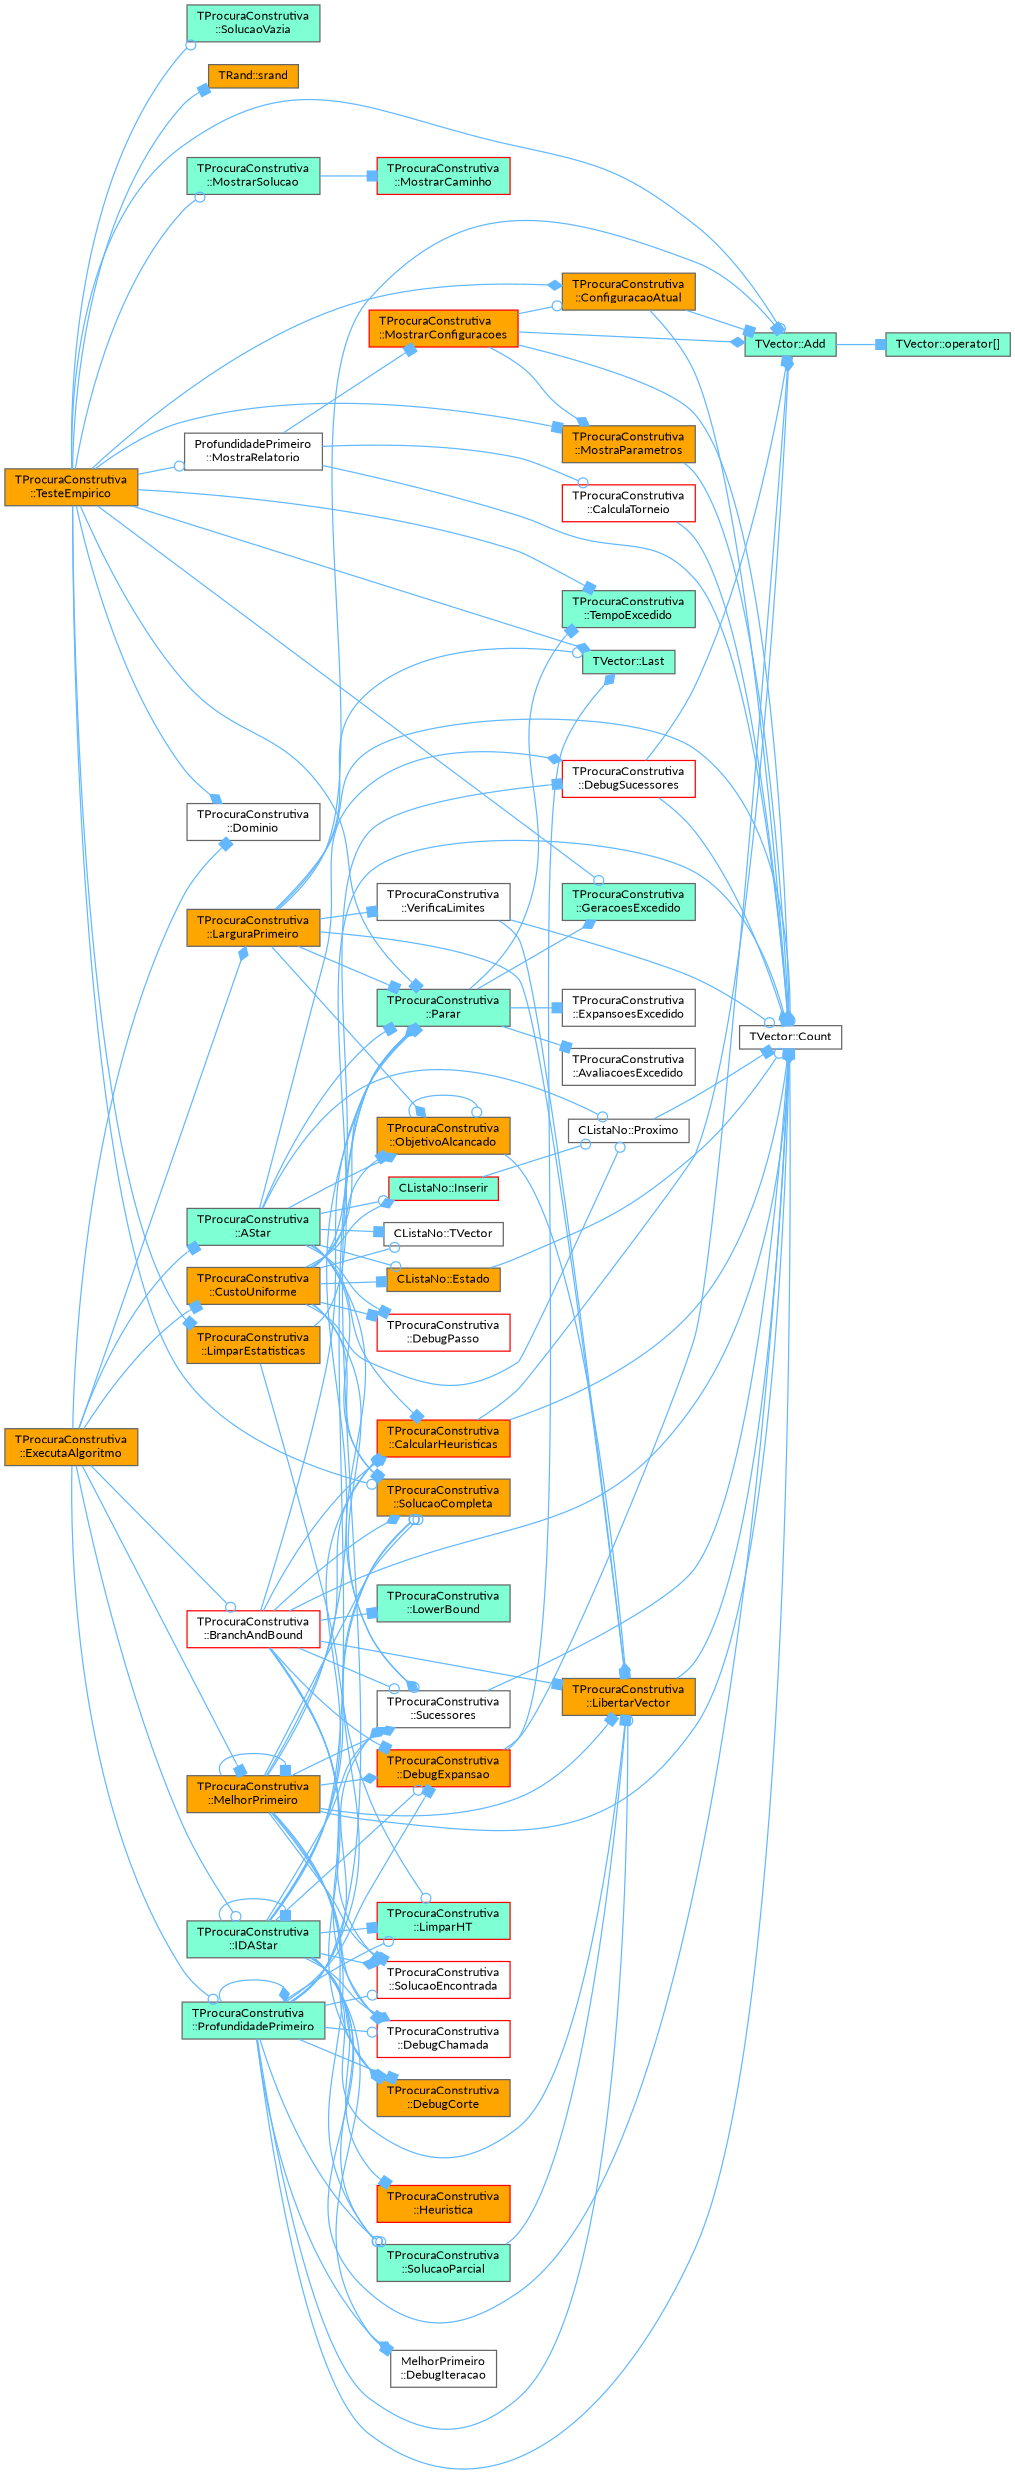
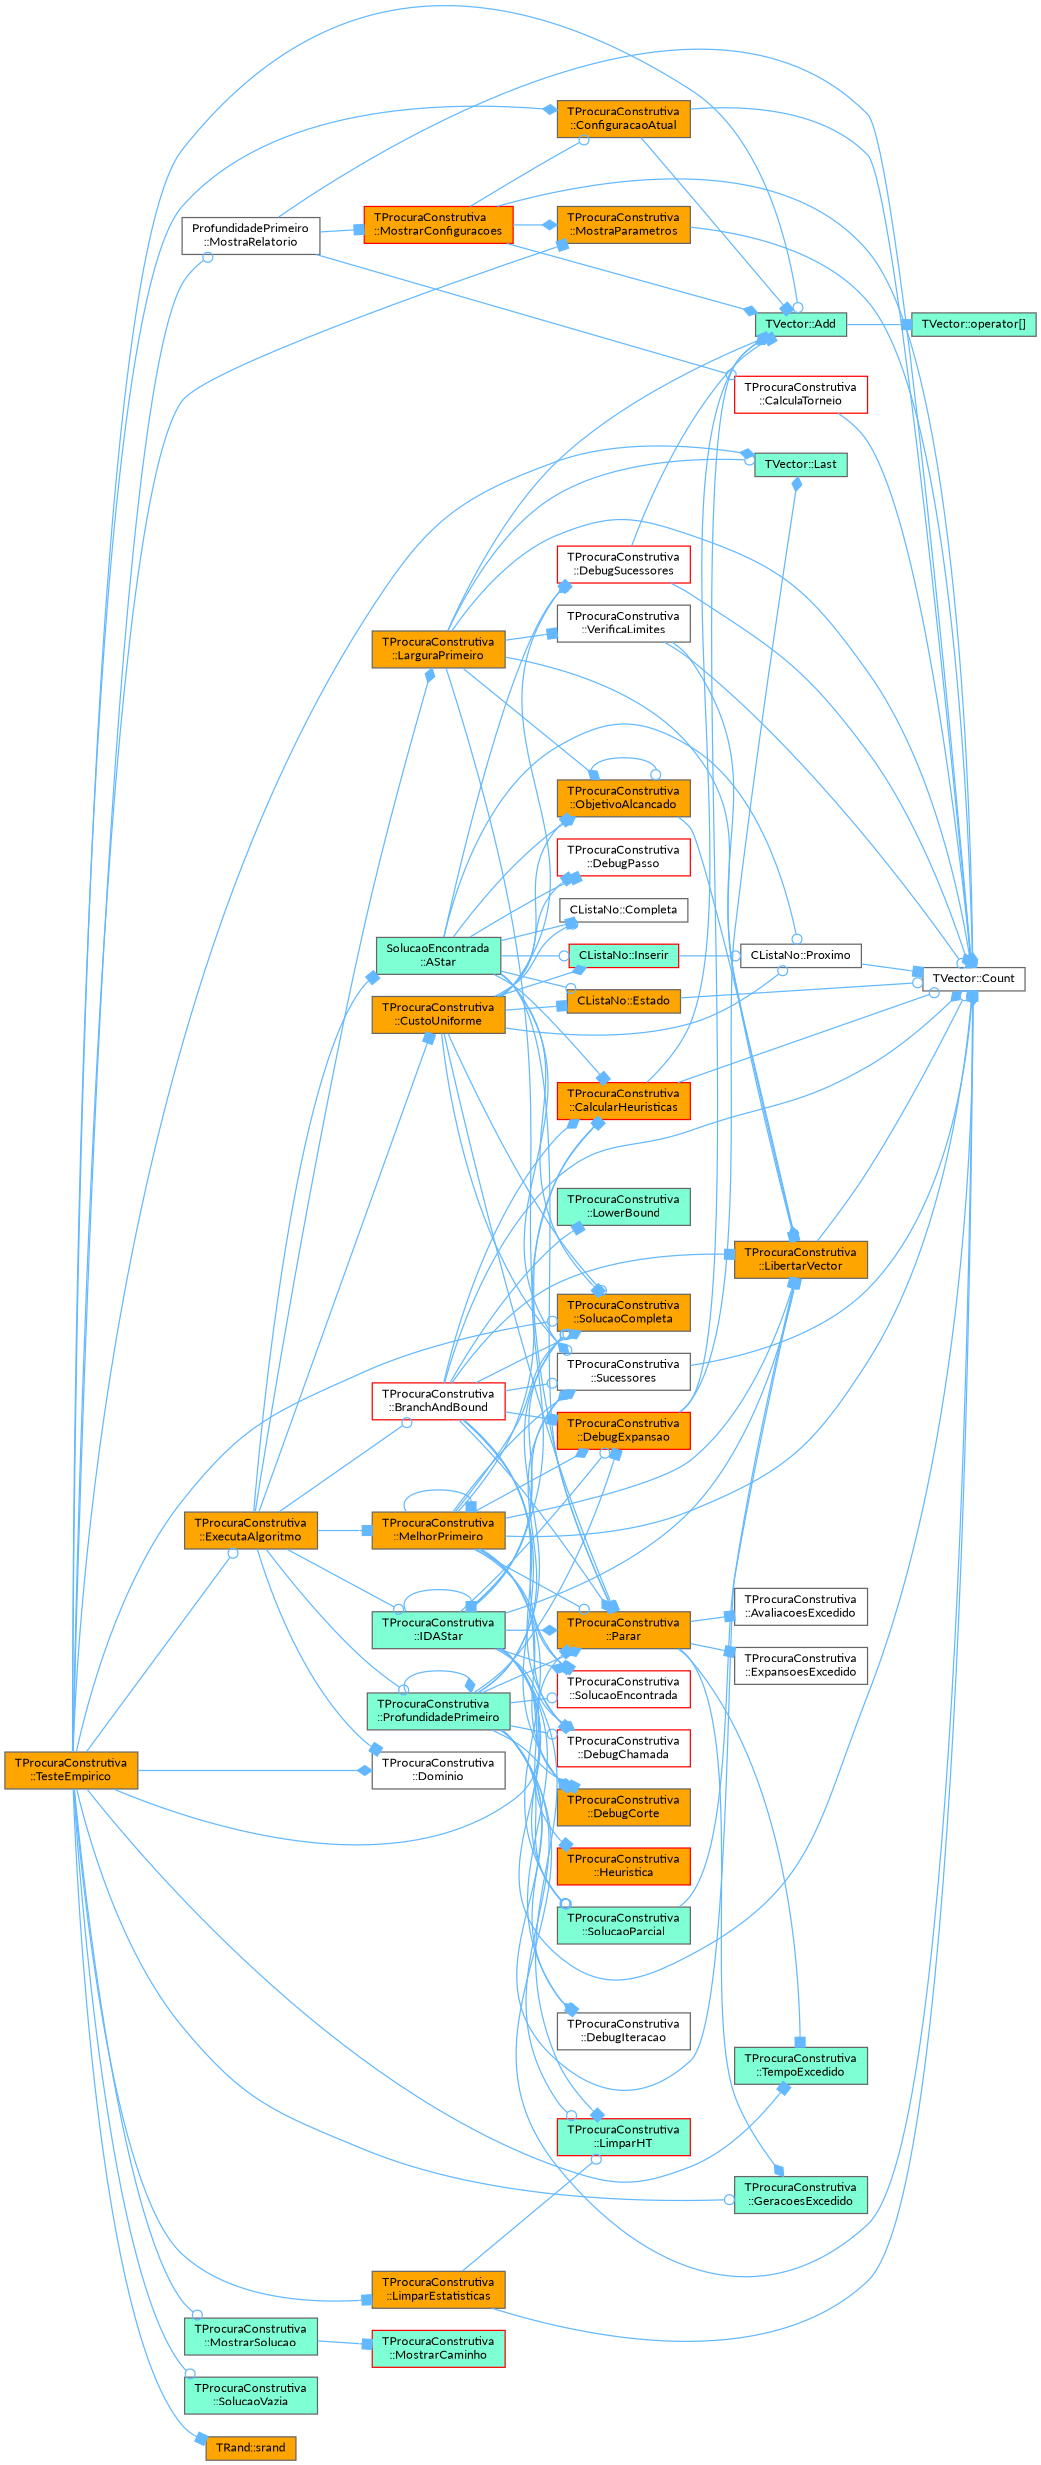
node "TProcuraConstrutiva ::Parar": fillcolor aquamarine -> orange
node "TProcuraConstrutiva ::AStar": label "TProcuraConstrutiva ::AStar" -> "SolucaoEncontrada ::AStar"
node "CListaNo::TVector": label "CListaNo::TVector" -> "CListaNo::Completa"
edge "TProcuraConstrutiva ::TesteEmpirico" -> "TProcuraConstrutiva ::ExecutaAlgoritmo": added
node "MelhorPrimeiro ::DebugIteracao": label "MelhorPrimeiro ::DebugIteracao" -> "TProcuraConstrutiva ::DebugIteracao"
